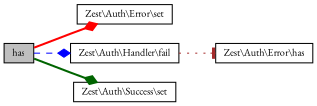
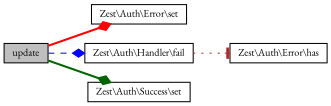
node "has": label "has" -> "update"
